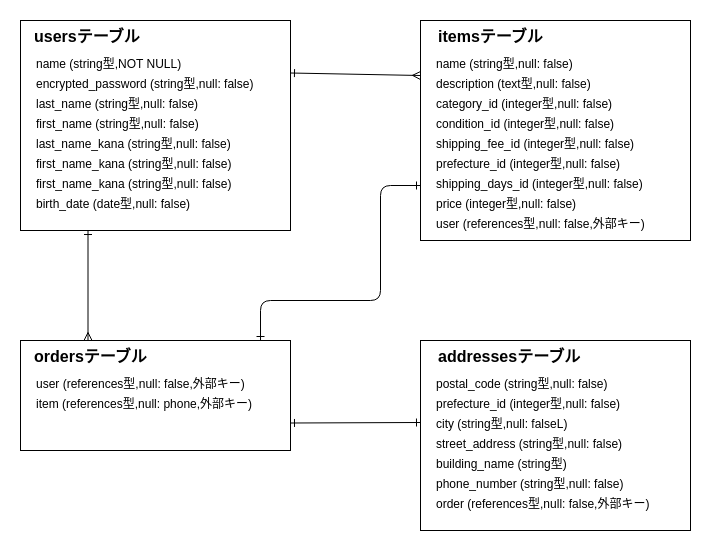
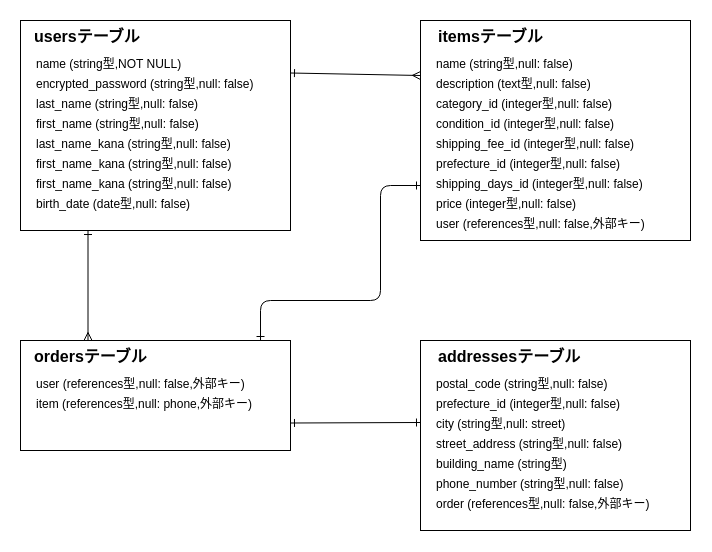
node "city (string型,null: falseL)": label "city (string型,null: falseL)" -> "city (string型,null: street)"
